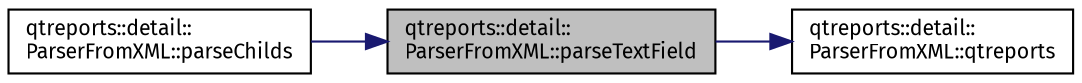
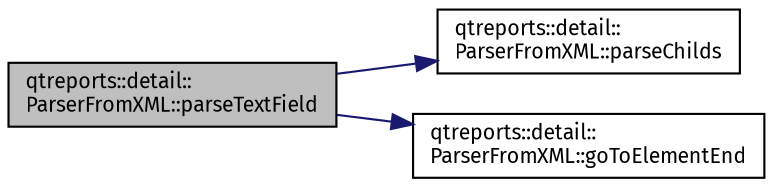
edge "qtreports::detail:: ParserFromXML::parseChilds" -> "qtreports::detail:: ParserFromXML::parseTextField": reversed
node "qtreports::detail:: ParserFromXML::qtreports": label "qtreports::detail:: ParserFromXML::qtreports" -> "qtreports::detail:: ParserFromXML::goToElementEnd"
